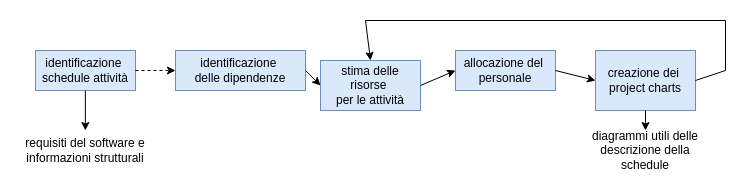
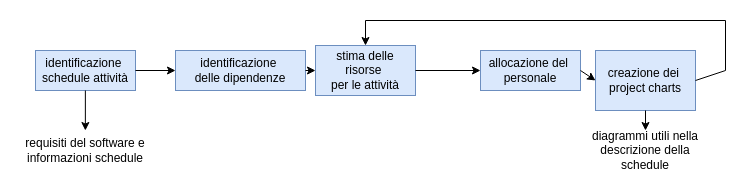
edge "identificazione schedule attività" -> "identificazione delle dipendenze": style dashed -> solid
node "allocazione del personale": moved (506, 71) -> (531, 71)
node "stima delle risorse per le attività": moved (371, 86) -> (366, 71)
node "requisiti del software e informazioni strutturali": label "requisiti del software e informazioni strutturali" -> "requisiti del software e informazioni schedule"
node "diagrammi utili delle descrizione della schedule": label "diagrammi utili delle descrizione della schedule" -> "diagrammi utili nella descrizione della schedule"
